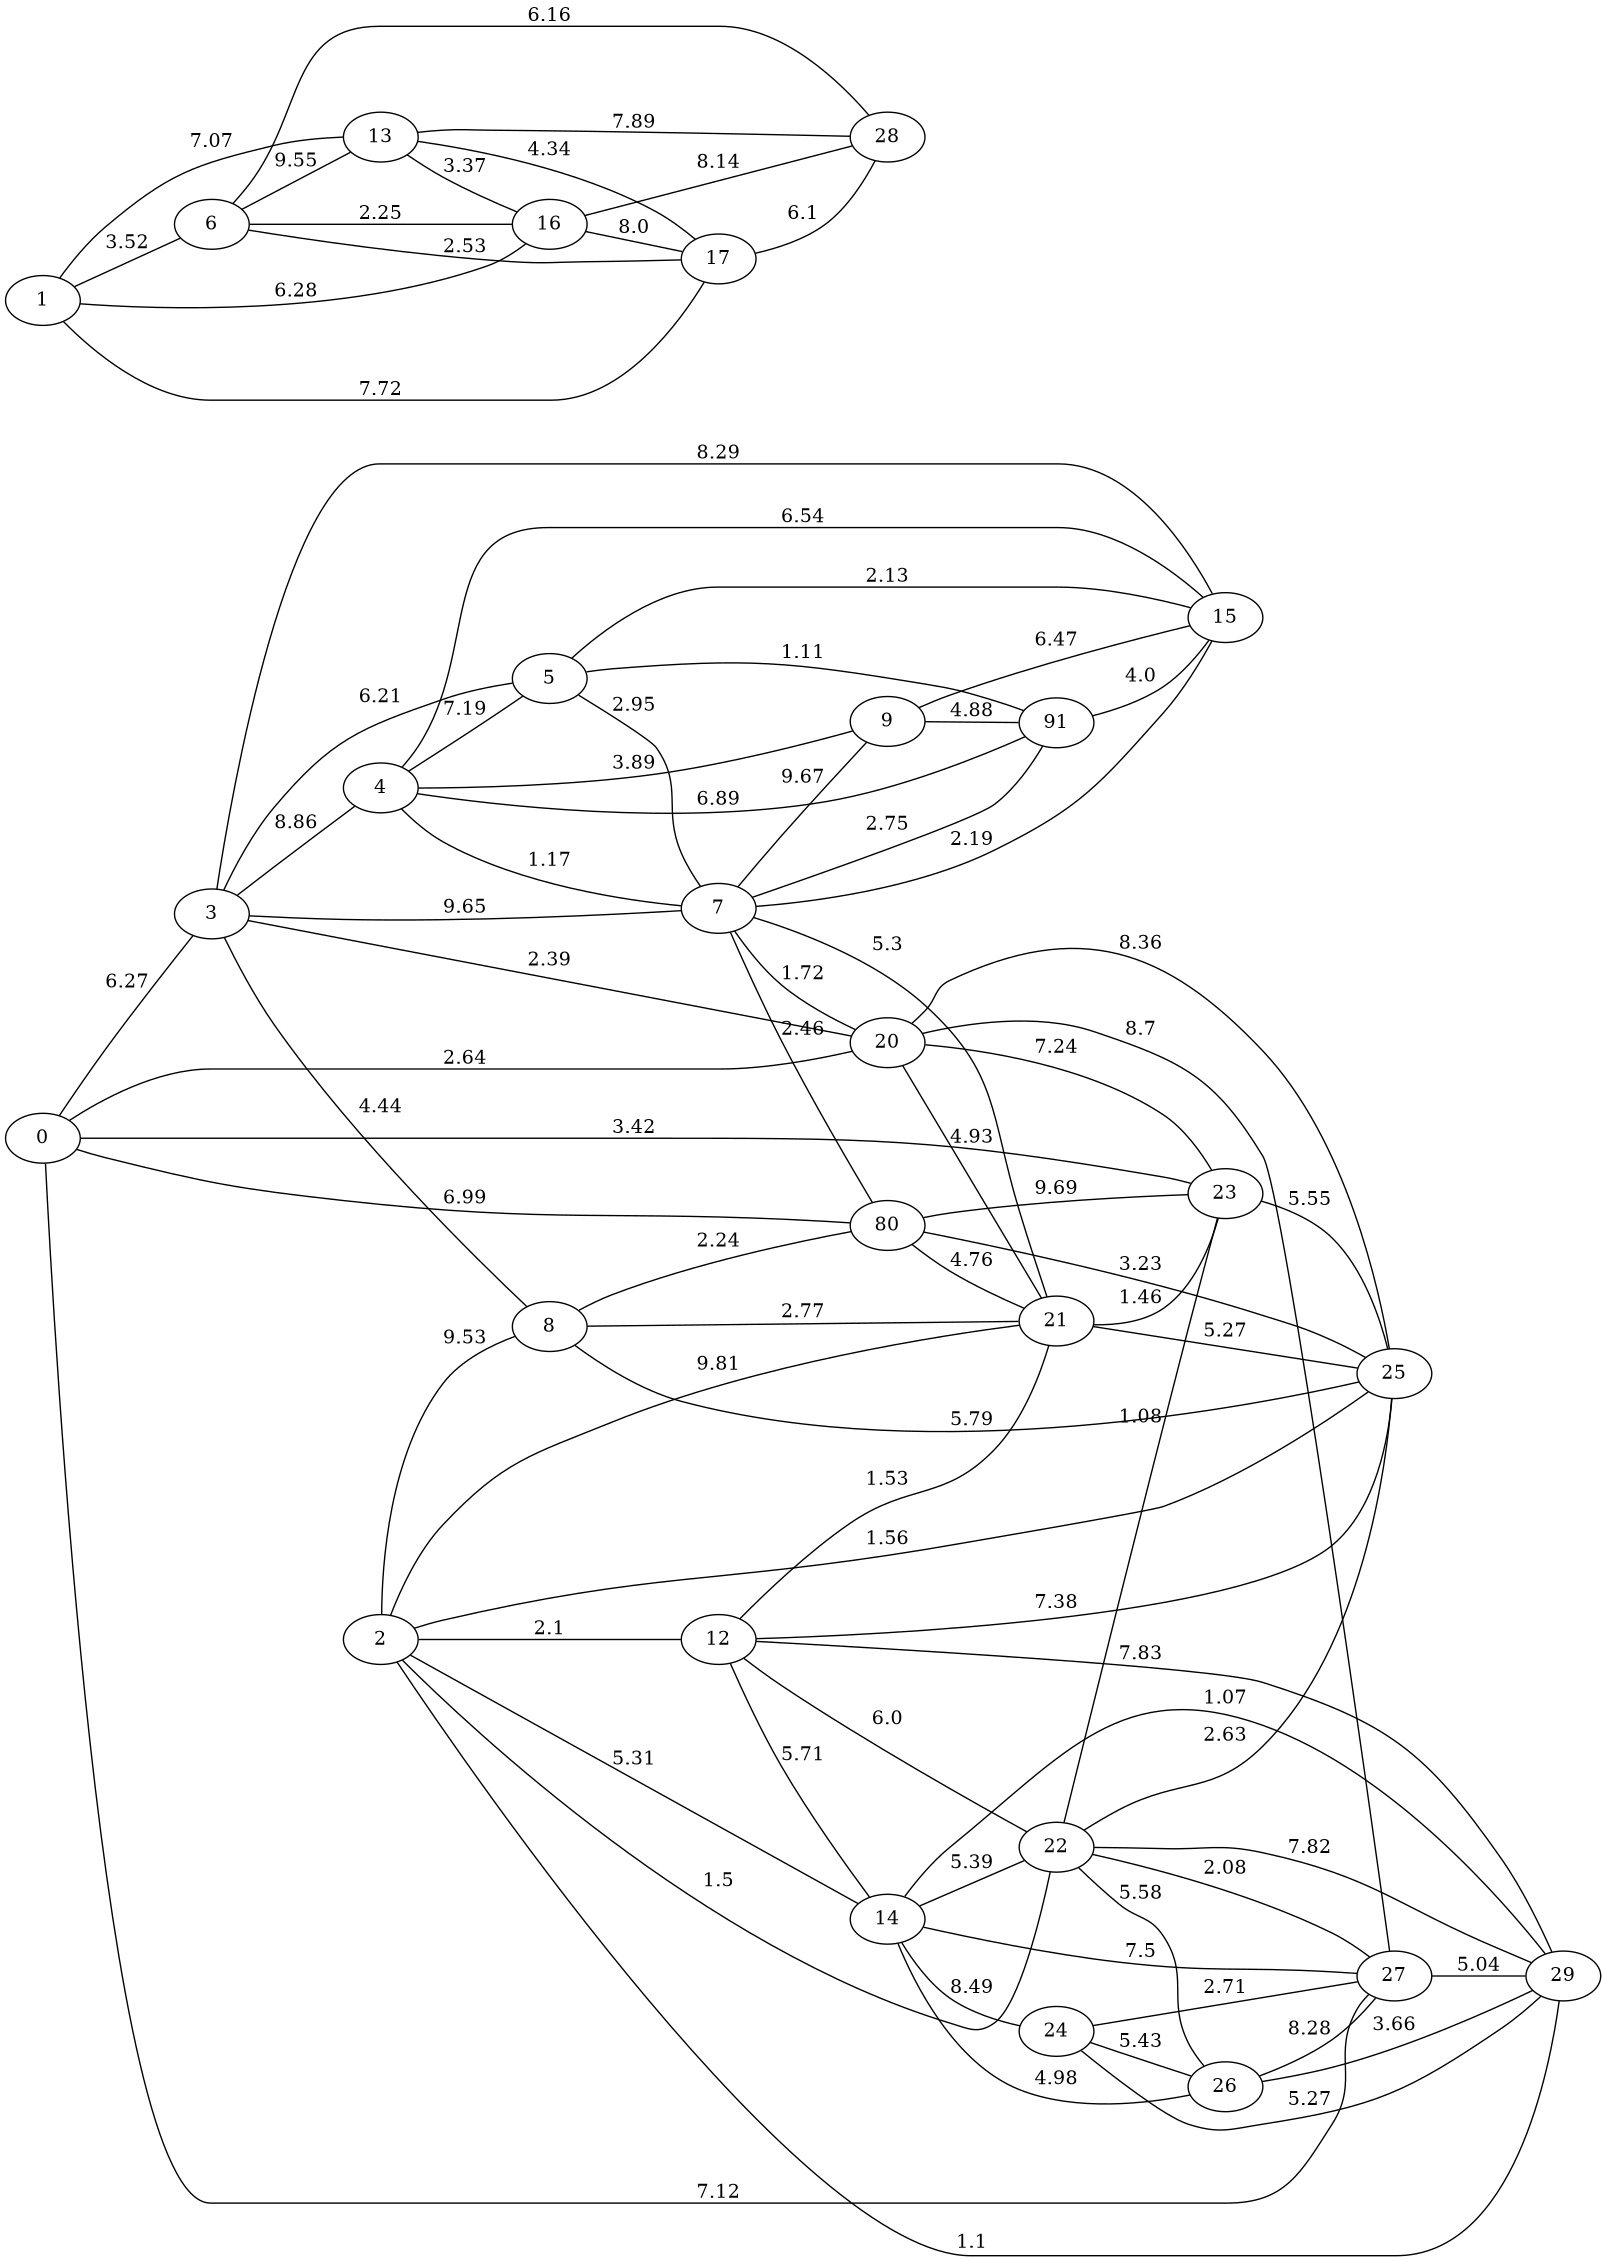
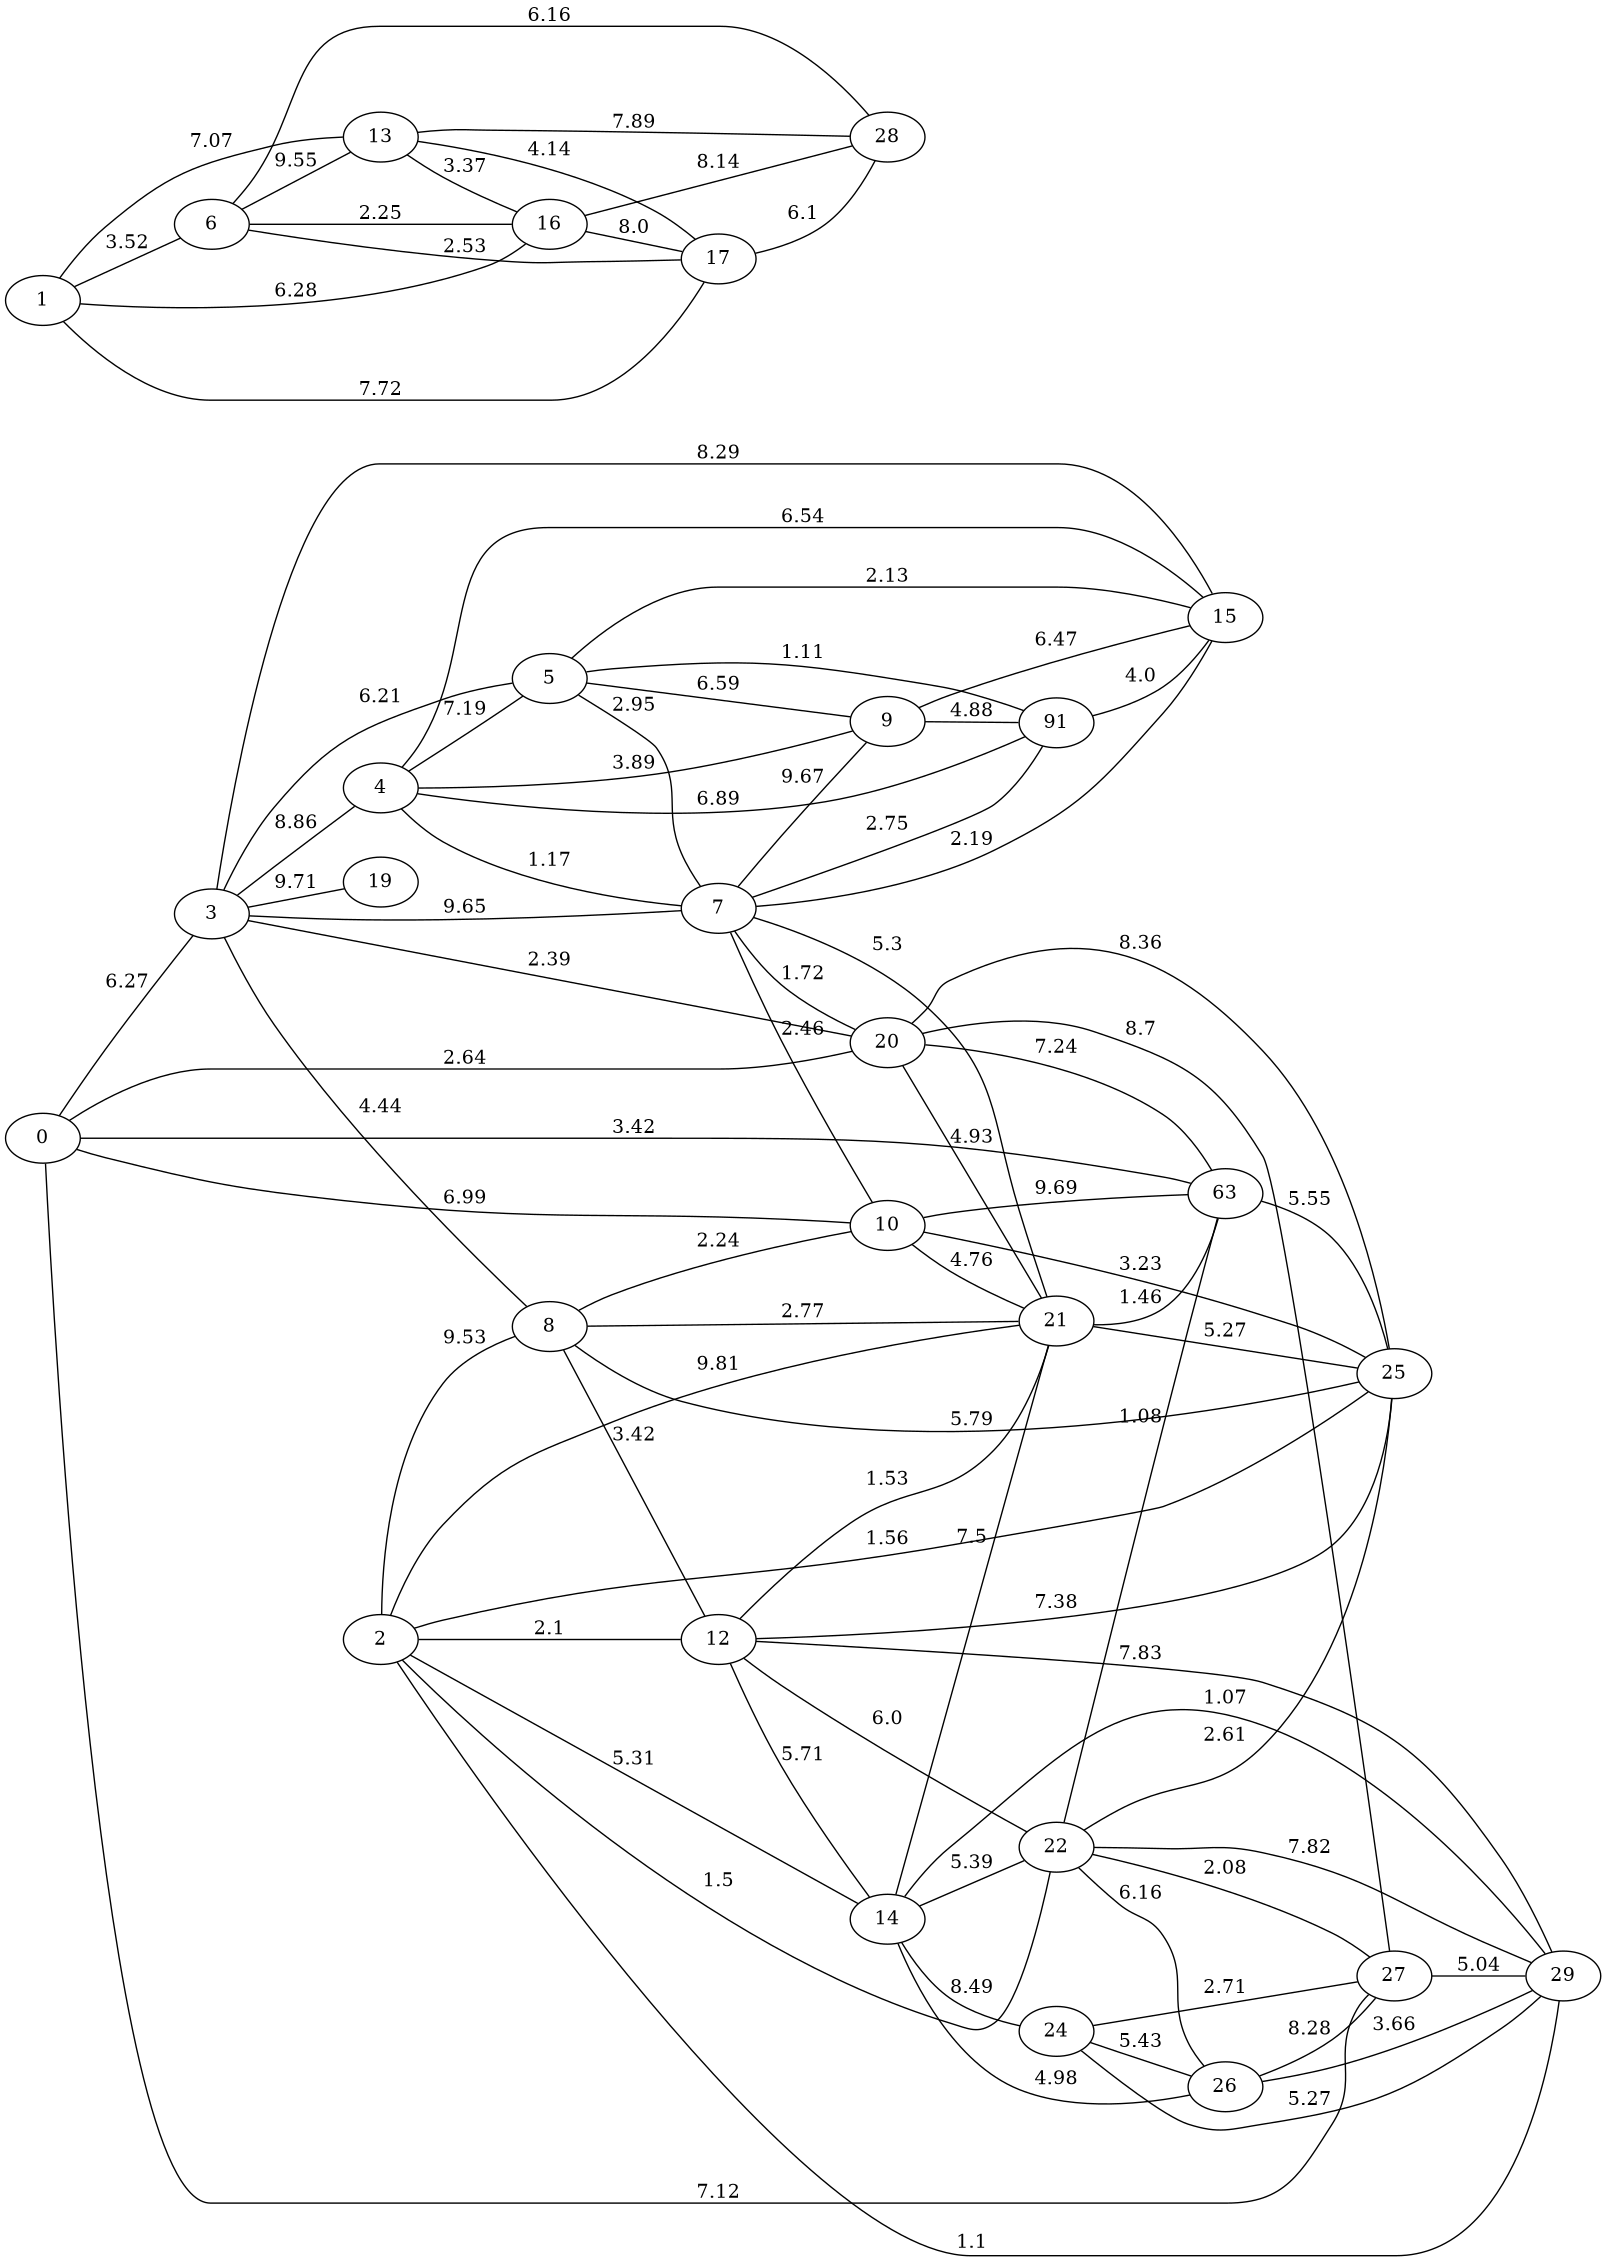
edge "13" -- "17": label "4.34" -> "4.14"
edge "5" -- "9": added, label "6.59"
node "19": added
node "23": label "23" -> "63"
node "80": label "80" -> "10"
edge "8" -- "12": added, label "3.42"
edge "25" -- "22": label "2.63" -> "2.61"
edge "22" -- "26": label "5.58" -> "6.16"
edge "14" -- "27": now "14" -- "21"
